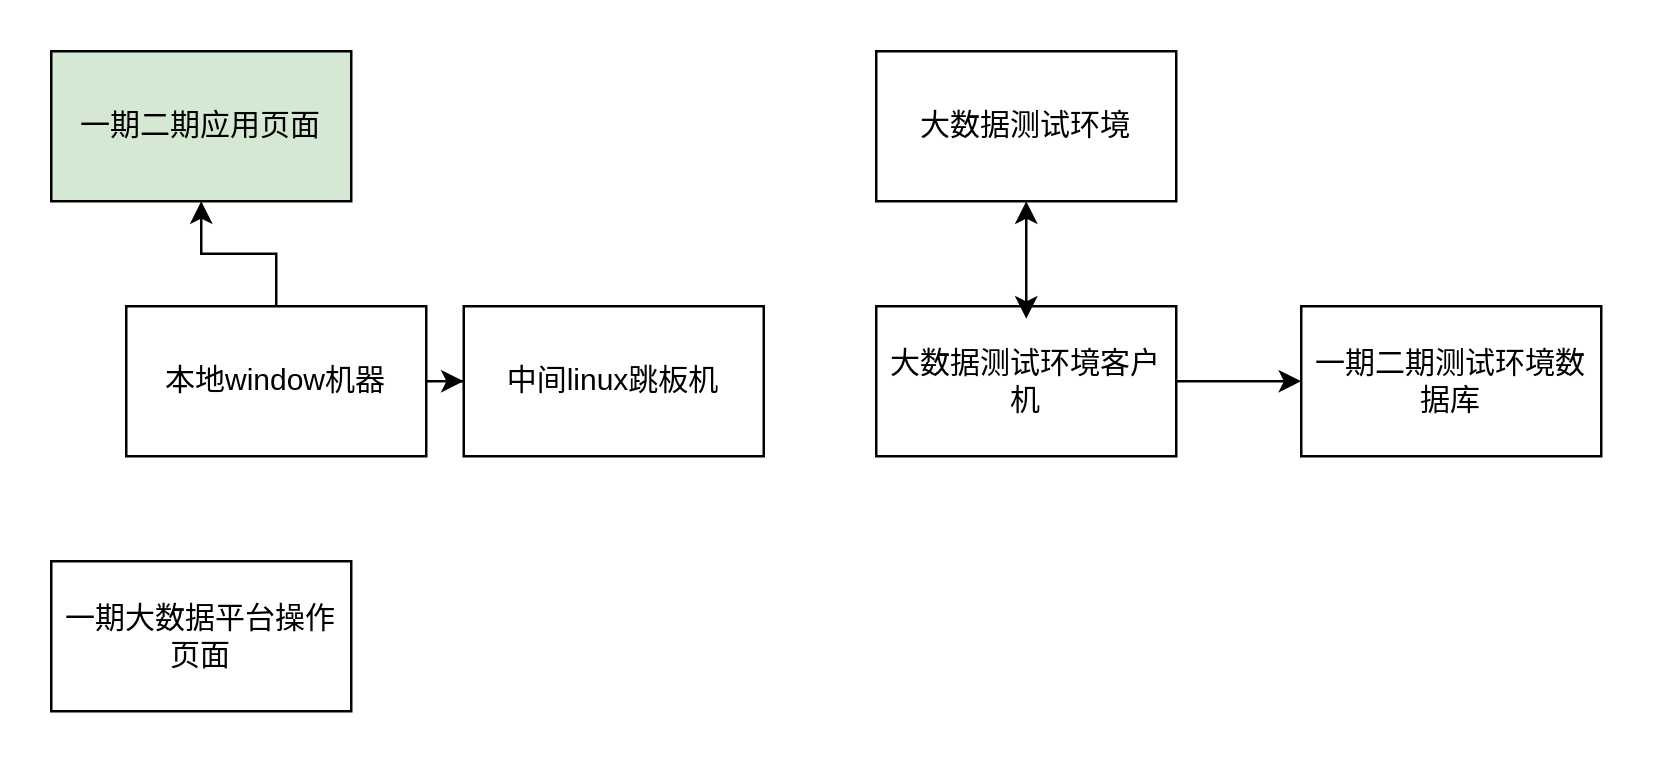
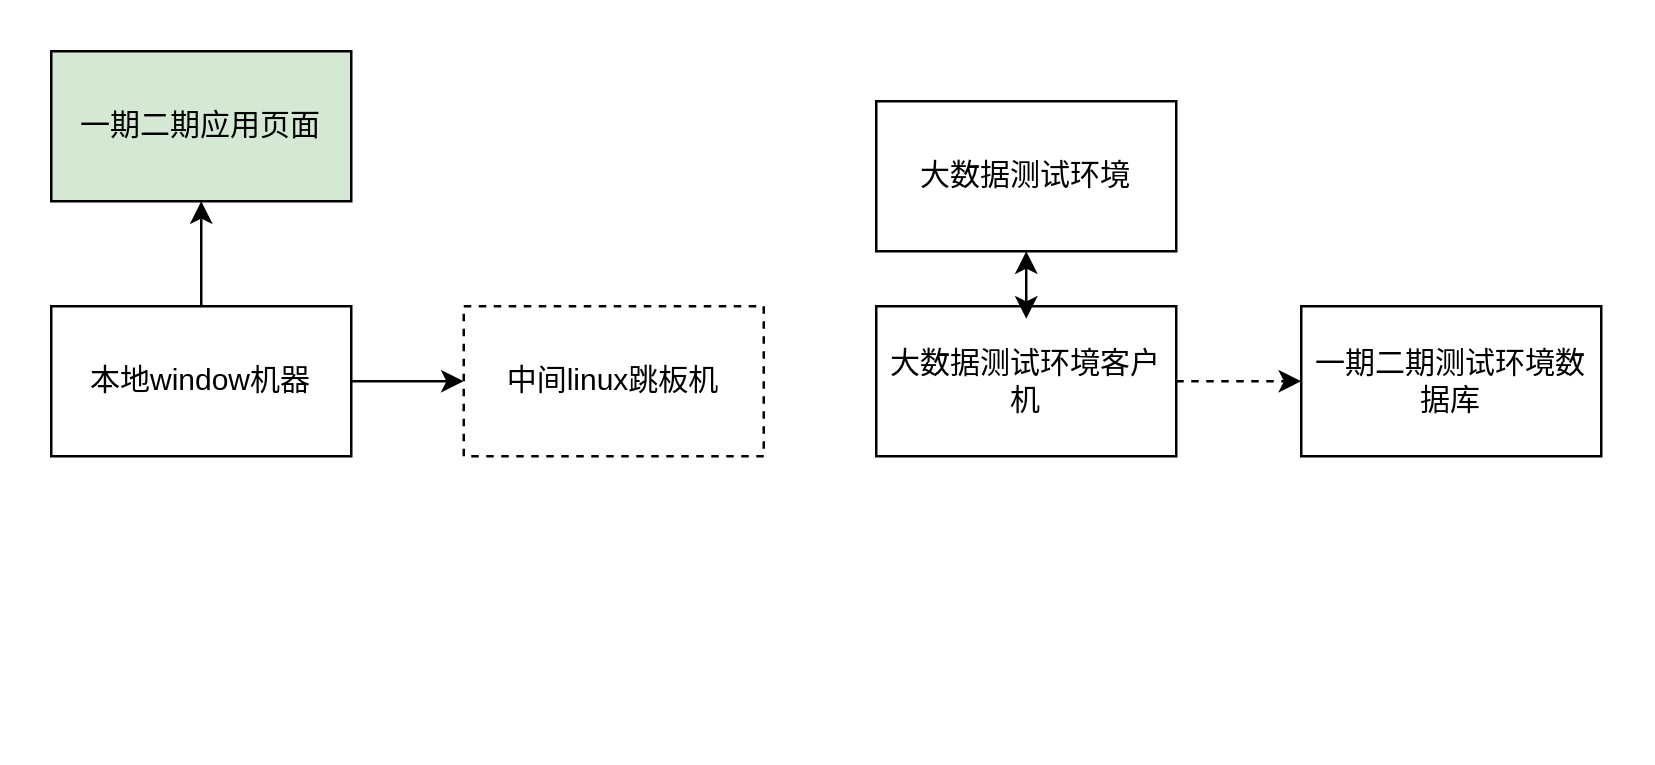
node "大数据测试环境": moved (1026, 126) -> (1026, 176)
node "本地window机器": moved (276, 381) -> (201, 381)
node "中间linux跳板机": style solid -> dashed
edge "大数据测试环境客户机" -> "一期二期测试环境数据库": style solid -> dashed
node "一期大数据平台操作页面": removed
